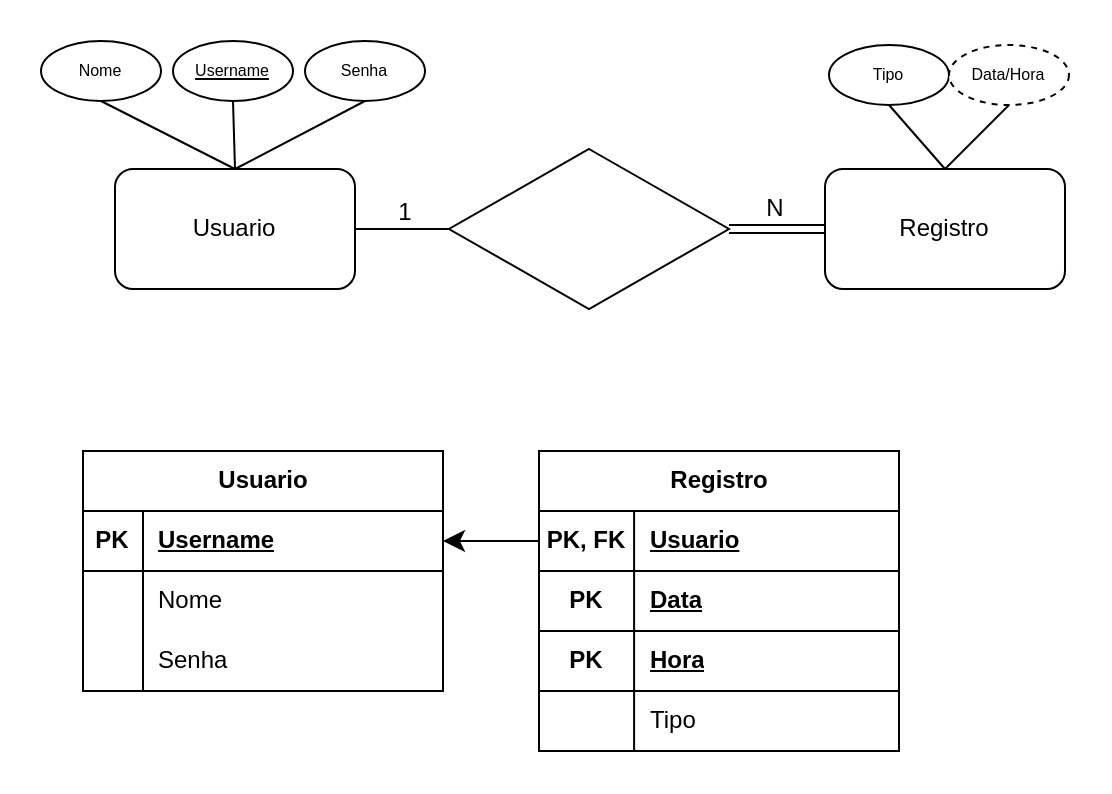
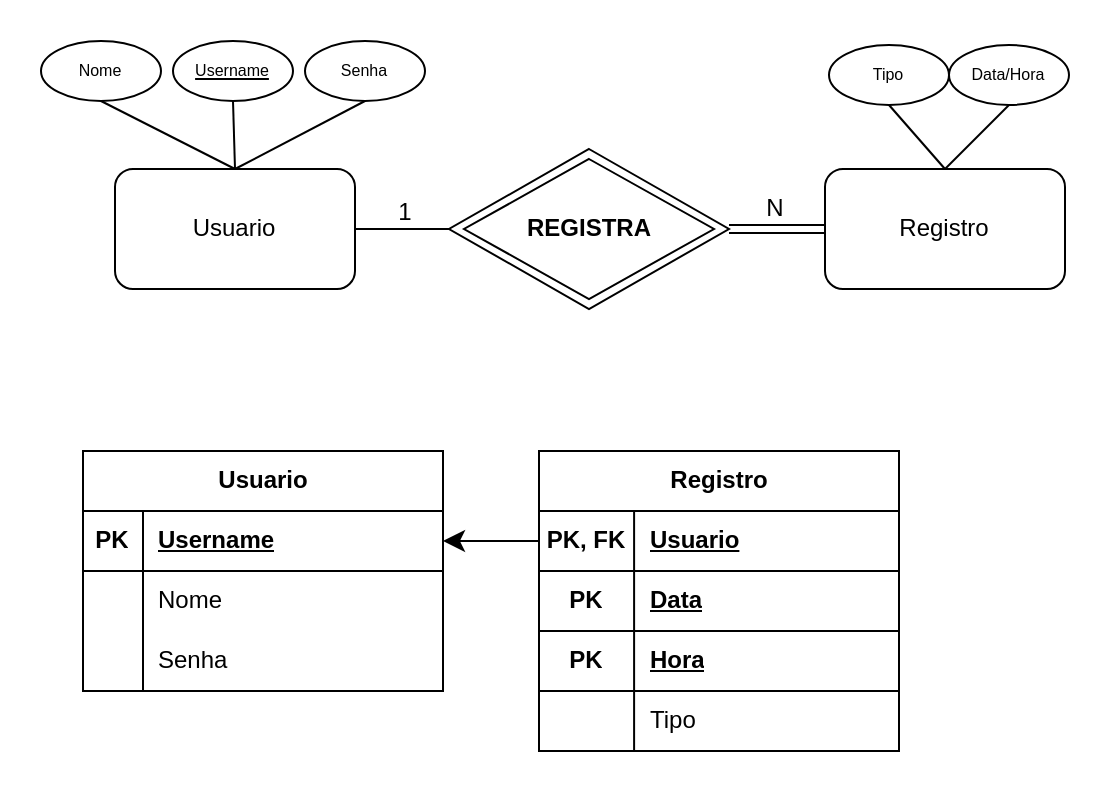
node "Data/Hora": style dashed -> solid
node "REGISTRA": added
